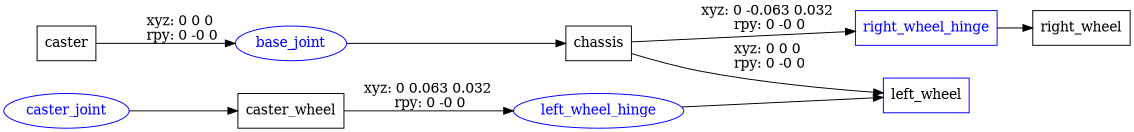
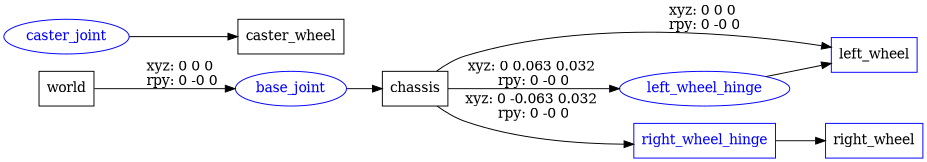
node "right_wheel": color black -> blue
node "caster": label "caster" -> "world"
edge "caster_wheel" -> "left_wheel_hinge": now "chassis" -> "left_wheel_hinge"
